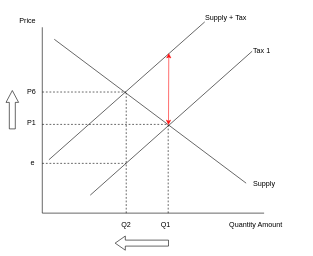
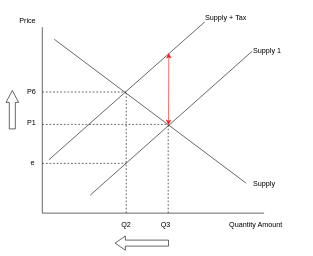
node "Tax 1": label "Tax 1" -> "Supply 1"
node "Q1": label "Q1" -> "Q3"
